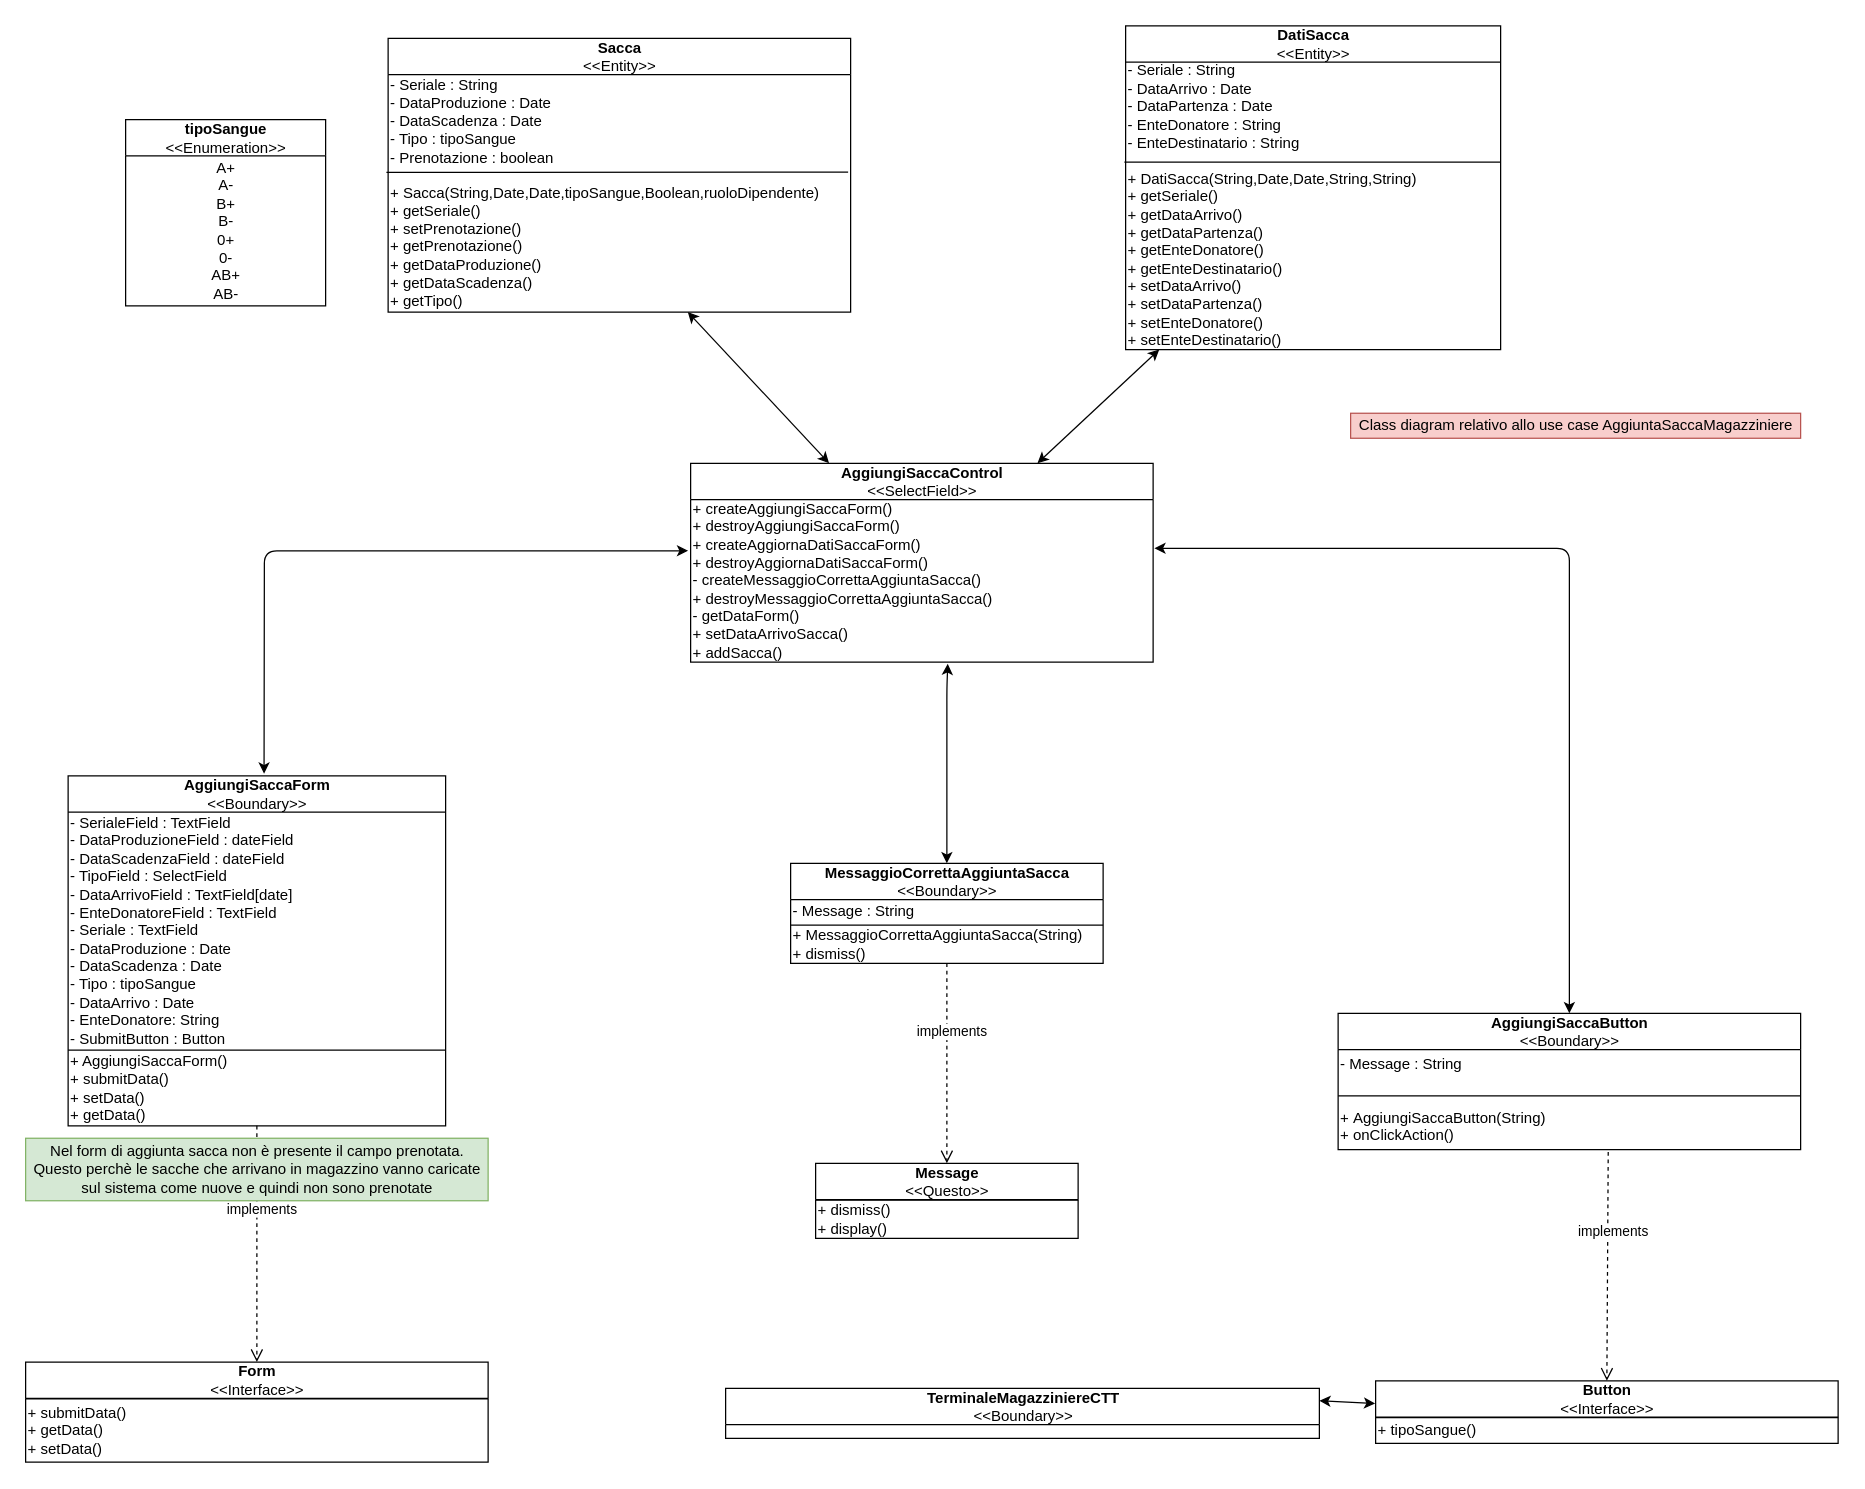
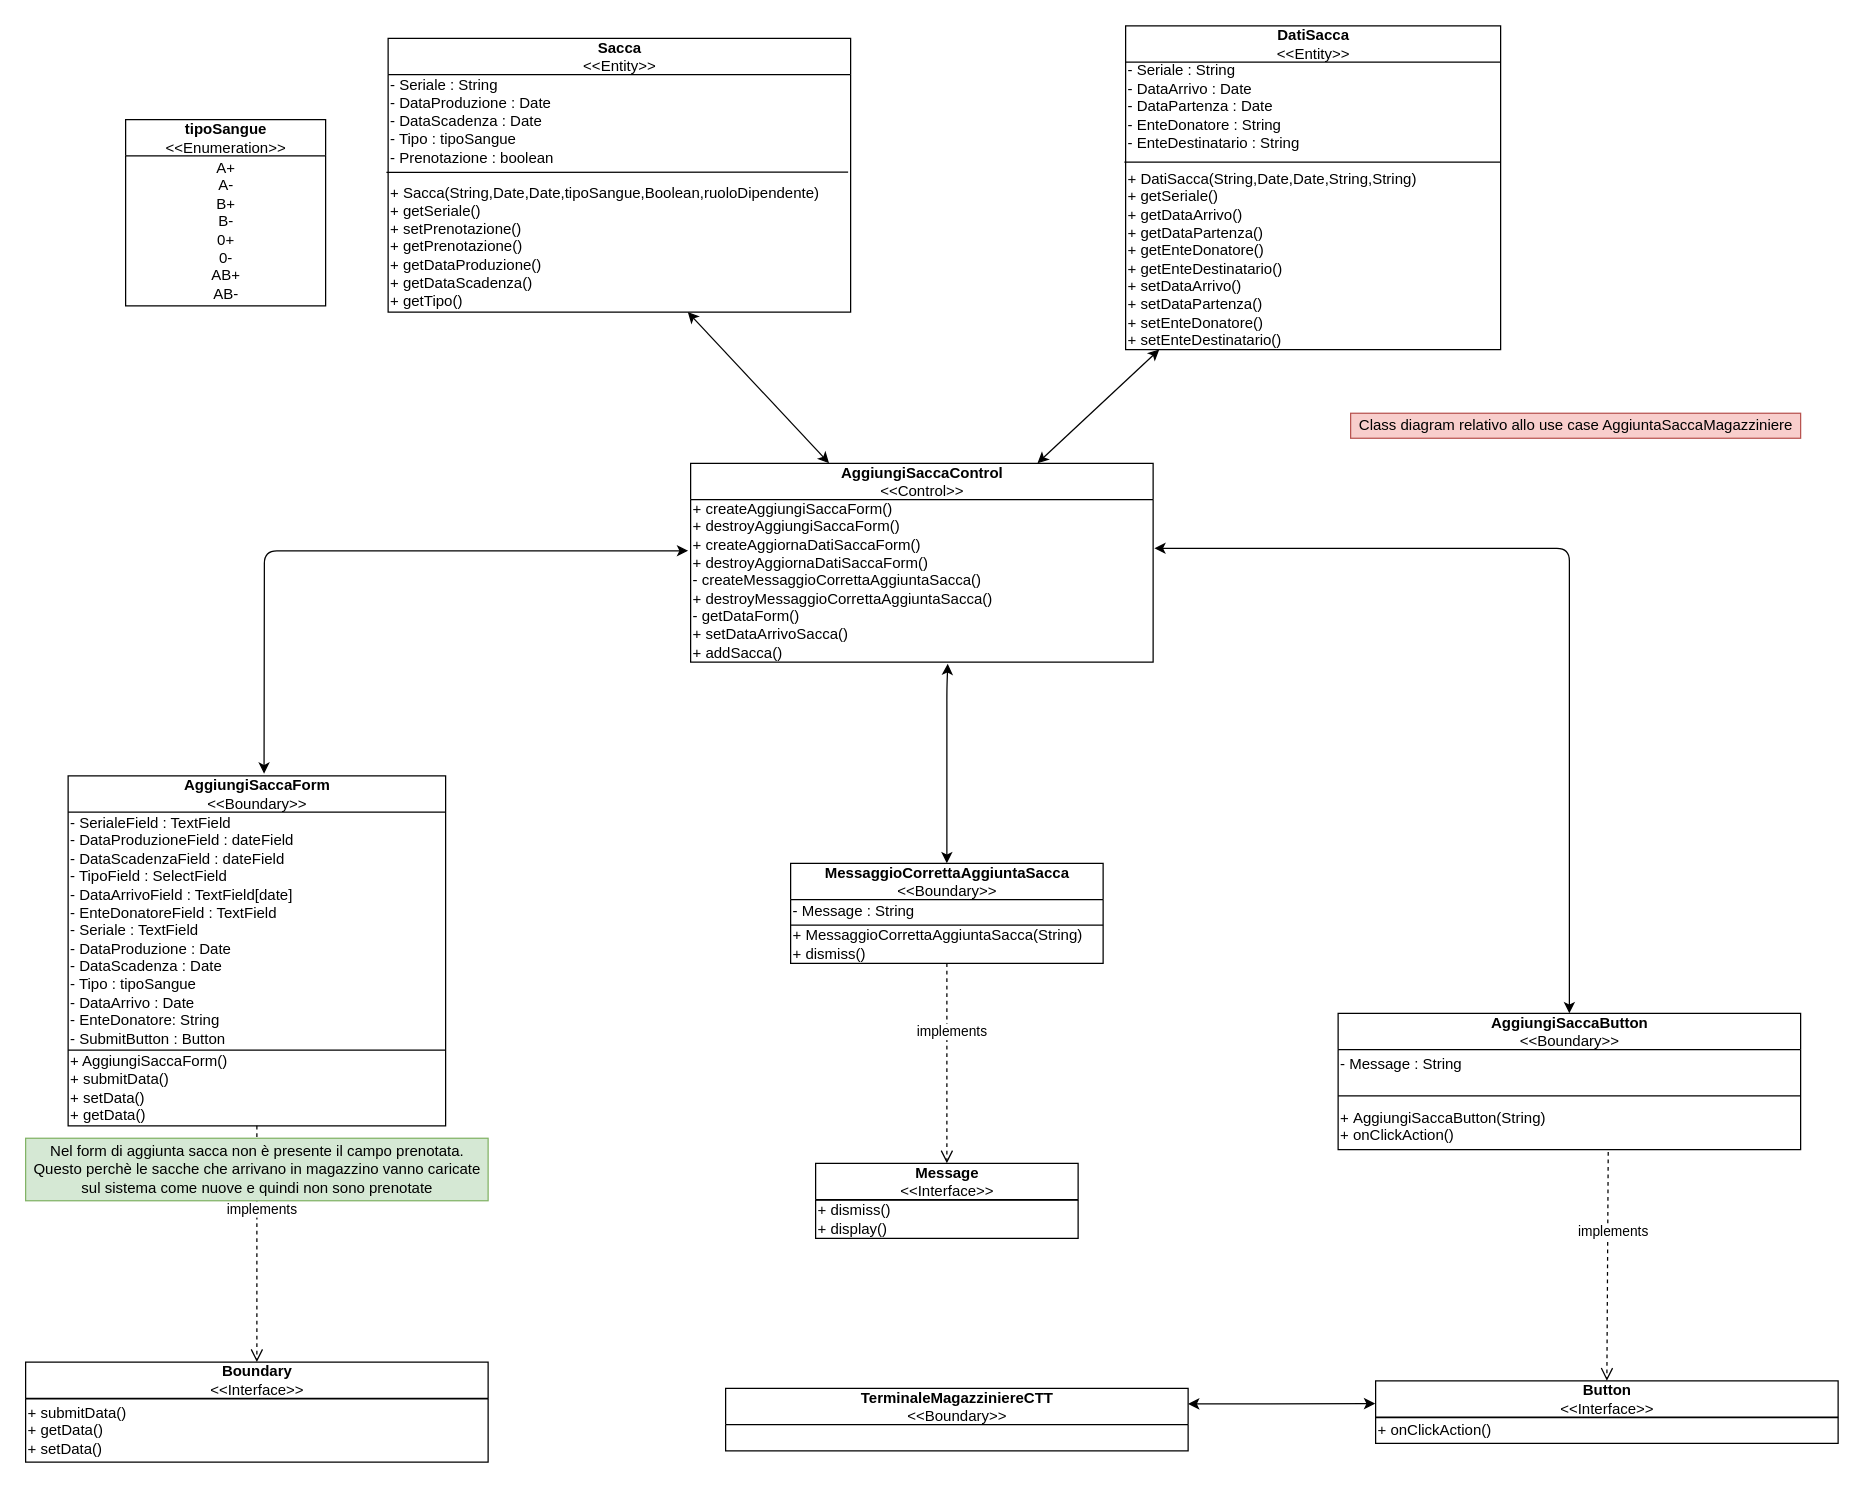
node "AggiungiSaccaControl <<SelectField>>": label "AggiungiSaccaControl <<SelectField>>" -> "AggiungiSaccaControl <<Control>>"
node "Message <<Questo>>": label "Message <<Questo>>" -> "Message <<Interface>>"
node "Form <<Interface>>": label "Form <<Interface>>" -> "Boundary <<Interface>>"
node "TerminaleMagazziniereCTT <<Boundary>>": size 594x50 -> 463x63
node "+ tipoSangue()": label "+ tipoSangue()" -> "+ onClickAction()"
